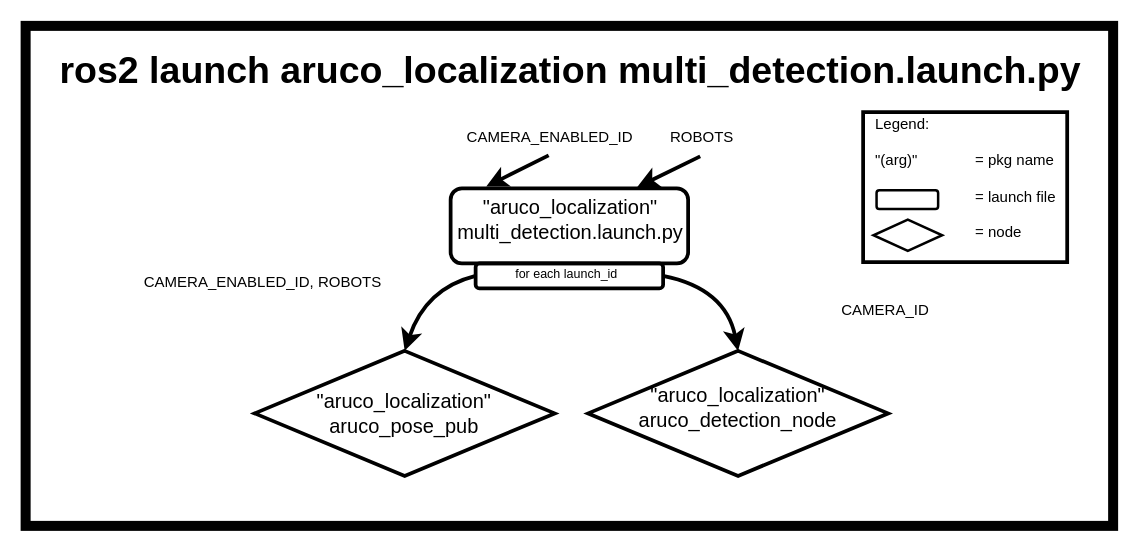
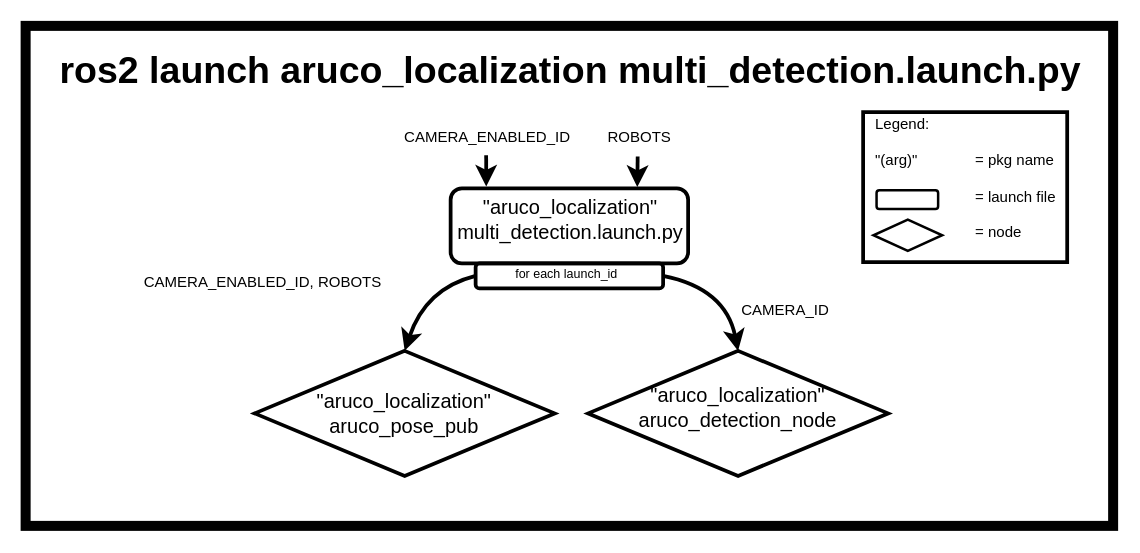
node "CAMERA_ENABLED_ID ROBOTS": moved (601, 137) -> (538, 137)
node "CAMERA_ID": moved (886, 311) -> (786, 311)
